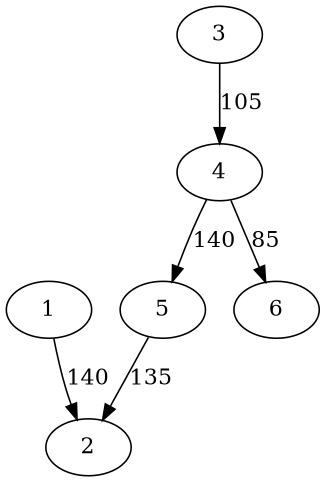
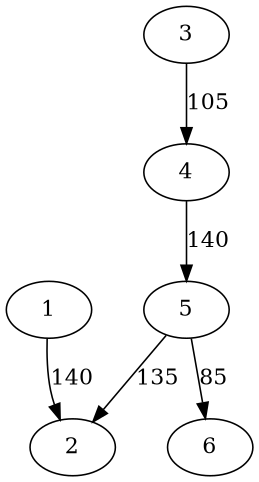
edge "4" -> "6": now "5" -> "6"
